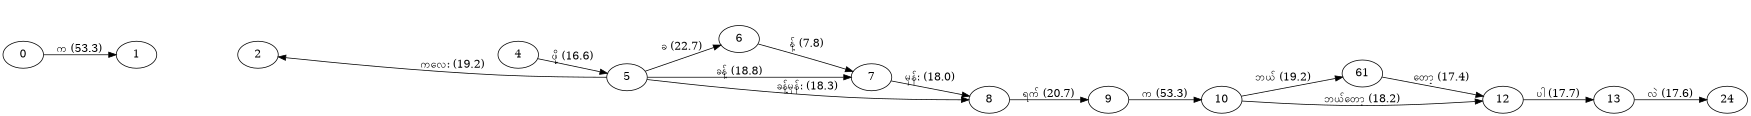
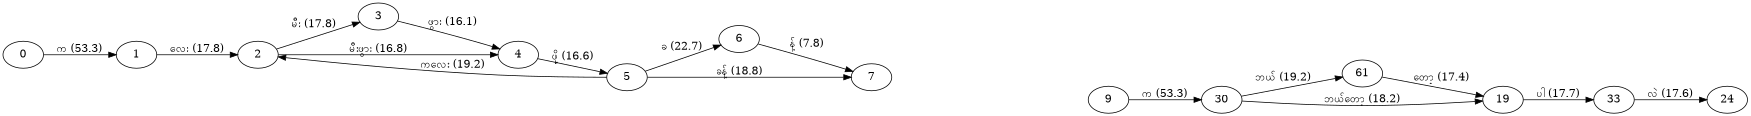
node "3": added
edge "1" -> "2": added, label "လေး (17.8)"
edge "2" -> "4": added, label "မီးဖွား (16.8)"
node "8": removed
node "10": label "10" -> "30"
node "12": label "12" -> "19"
node "13": label "13" -> "33"
